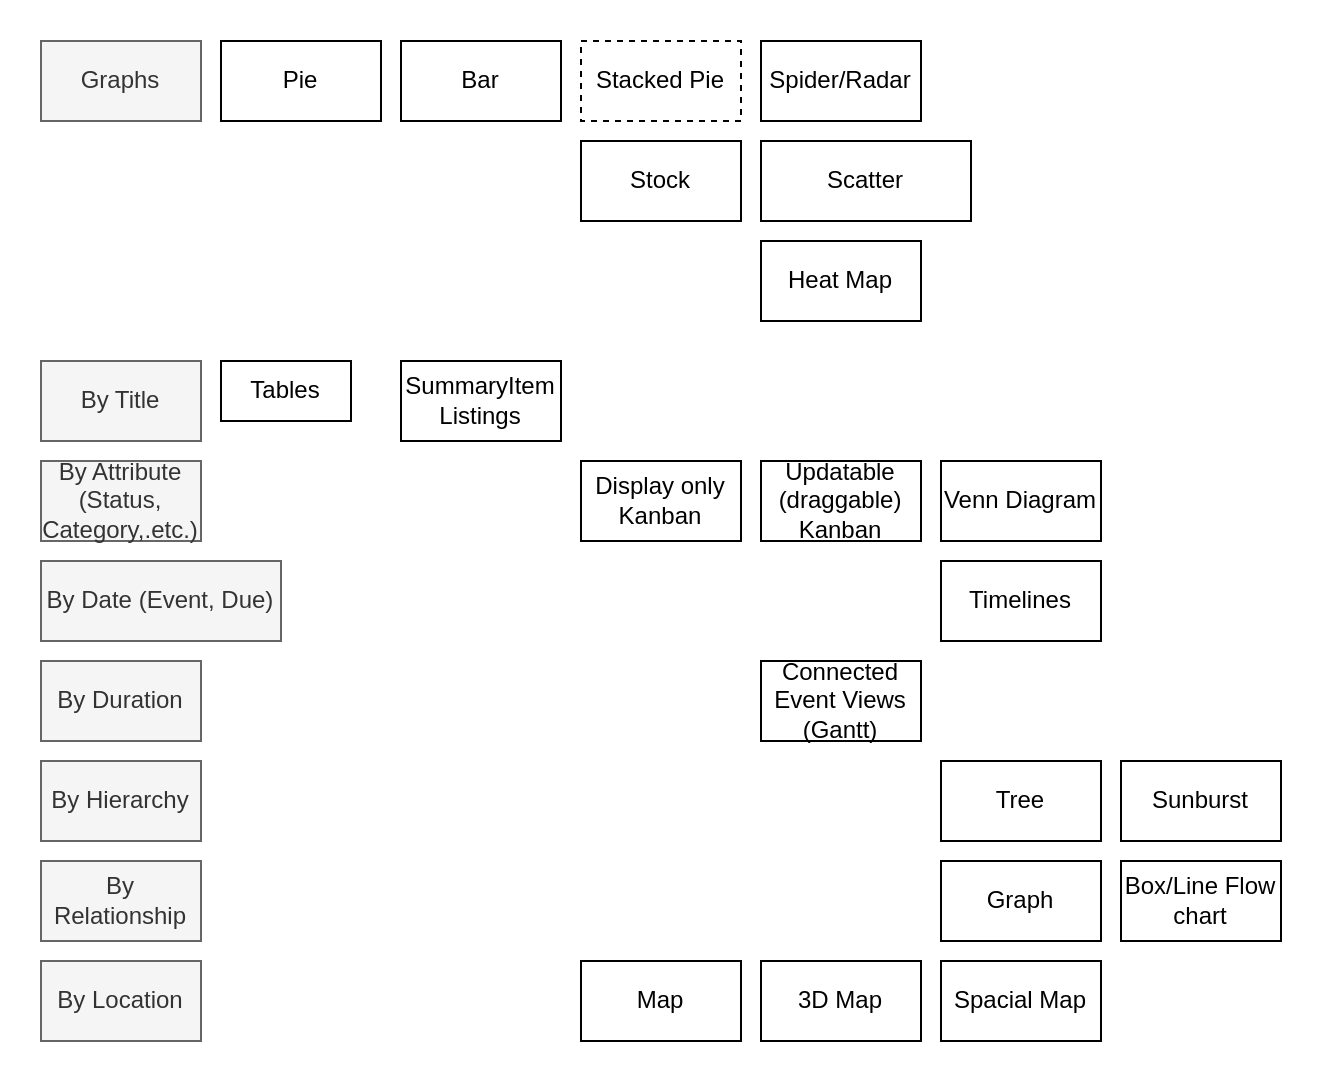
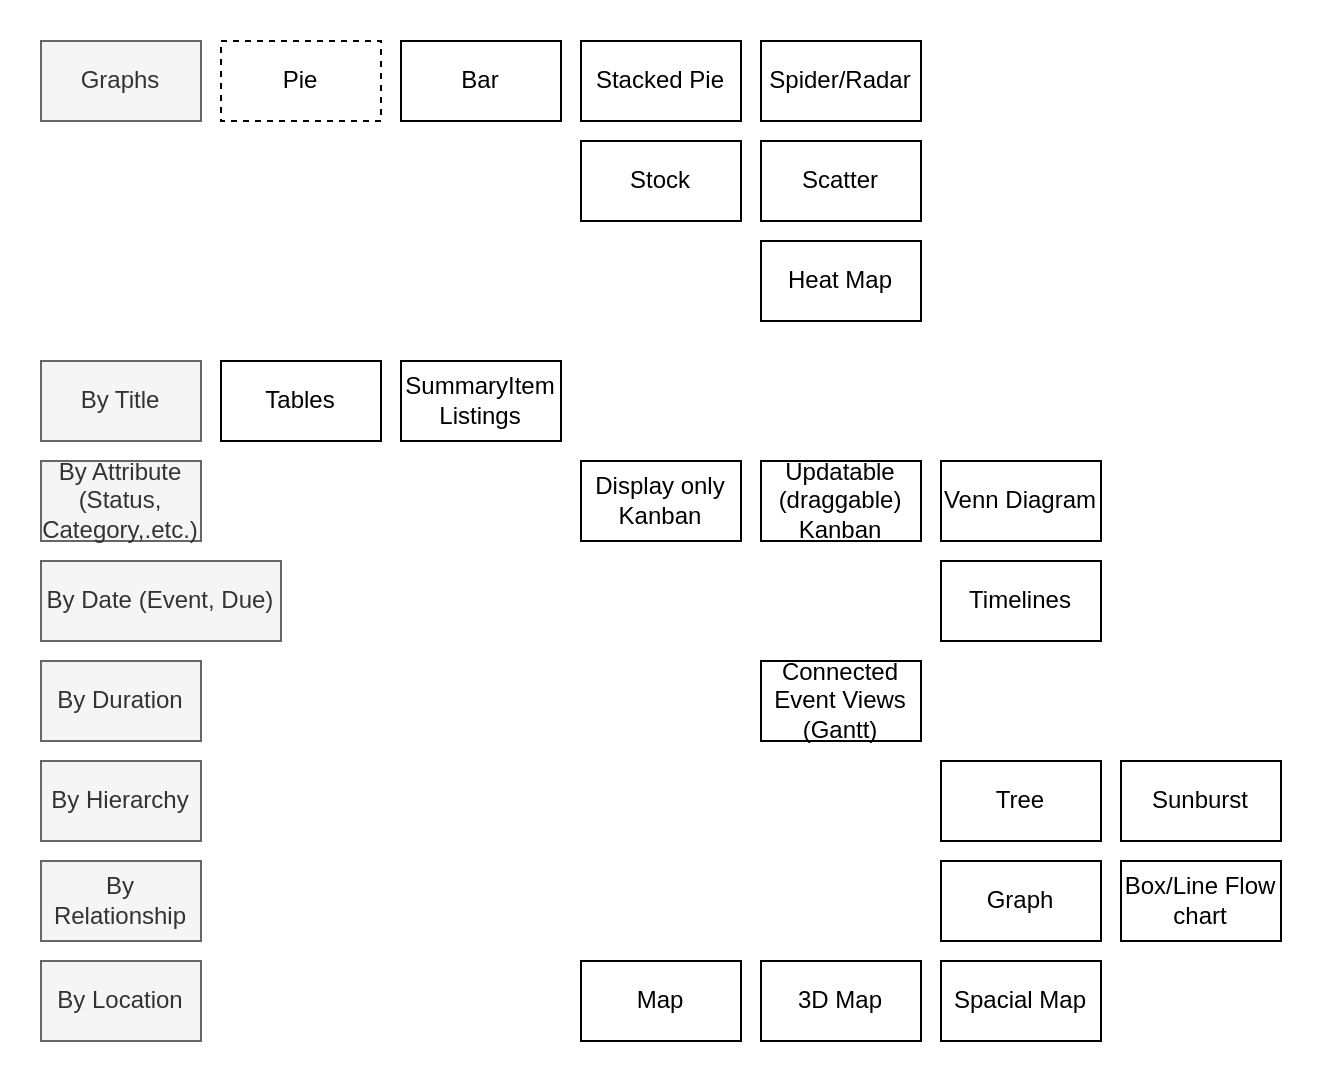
node "Pie": style solid -> dashed
node "Stacked Pie": style dashed -> solid
node "Scatter": size 210x80 -> 160x80
node "Tables": size 130x60 -> 160x80
